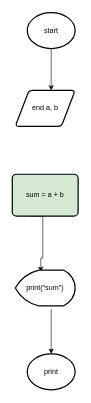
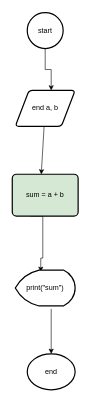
node "start": size 48x36 -> 36x36
edge "end a, b" -> "sum = a + b": added
node "print": label "print" -> "end"
